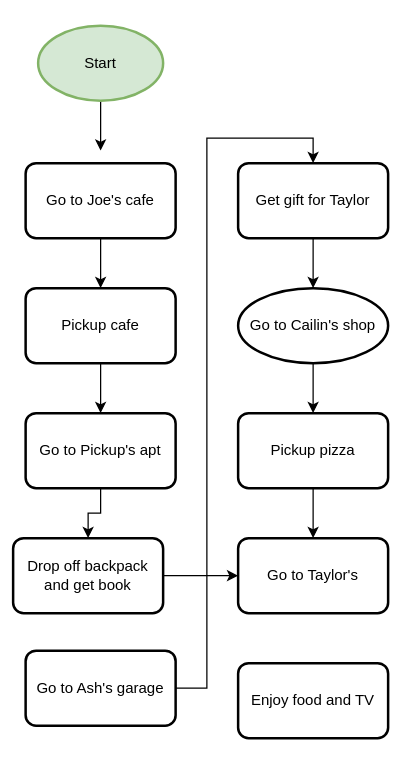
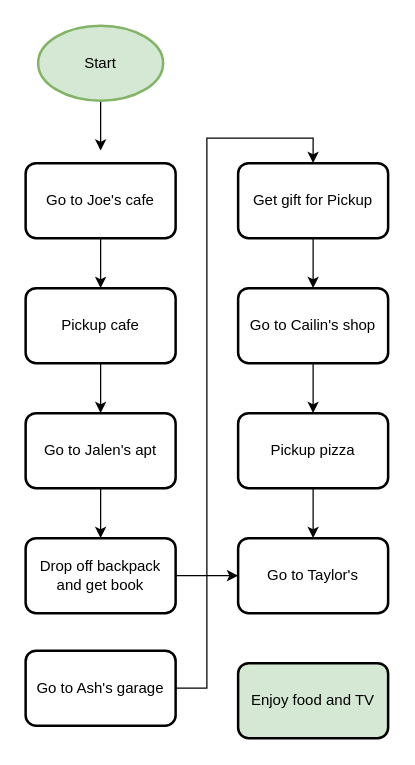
node "Get gift for Taylor": label "Get gift for Taylor" -> "Get gift for Pickup"
node "Go to Cailin's shop": shape ellipse -> rounded rectangle
node "Go to Pickup's apt": label "Go to Pickup's apt" -> "Go to Jalen's apt"
node "Drop off backpack and get book": moved (88, 576) -> (101, 576)
node "Enjoy food and TV": fillcolor #ffffff -> #d5e8d4
